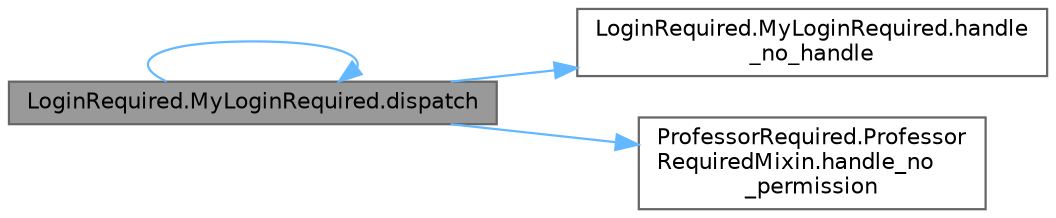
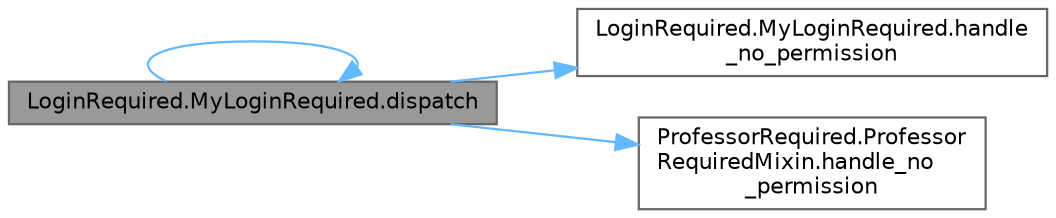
node "LoginRequired.MyLoginRequired.handle _no_handle": label "LoginRequired.MyLoginRequired.handle _no_handle" -> "LoginRequired.MyLoginRequired.handle _no_permission"
